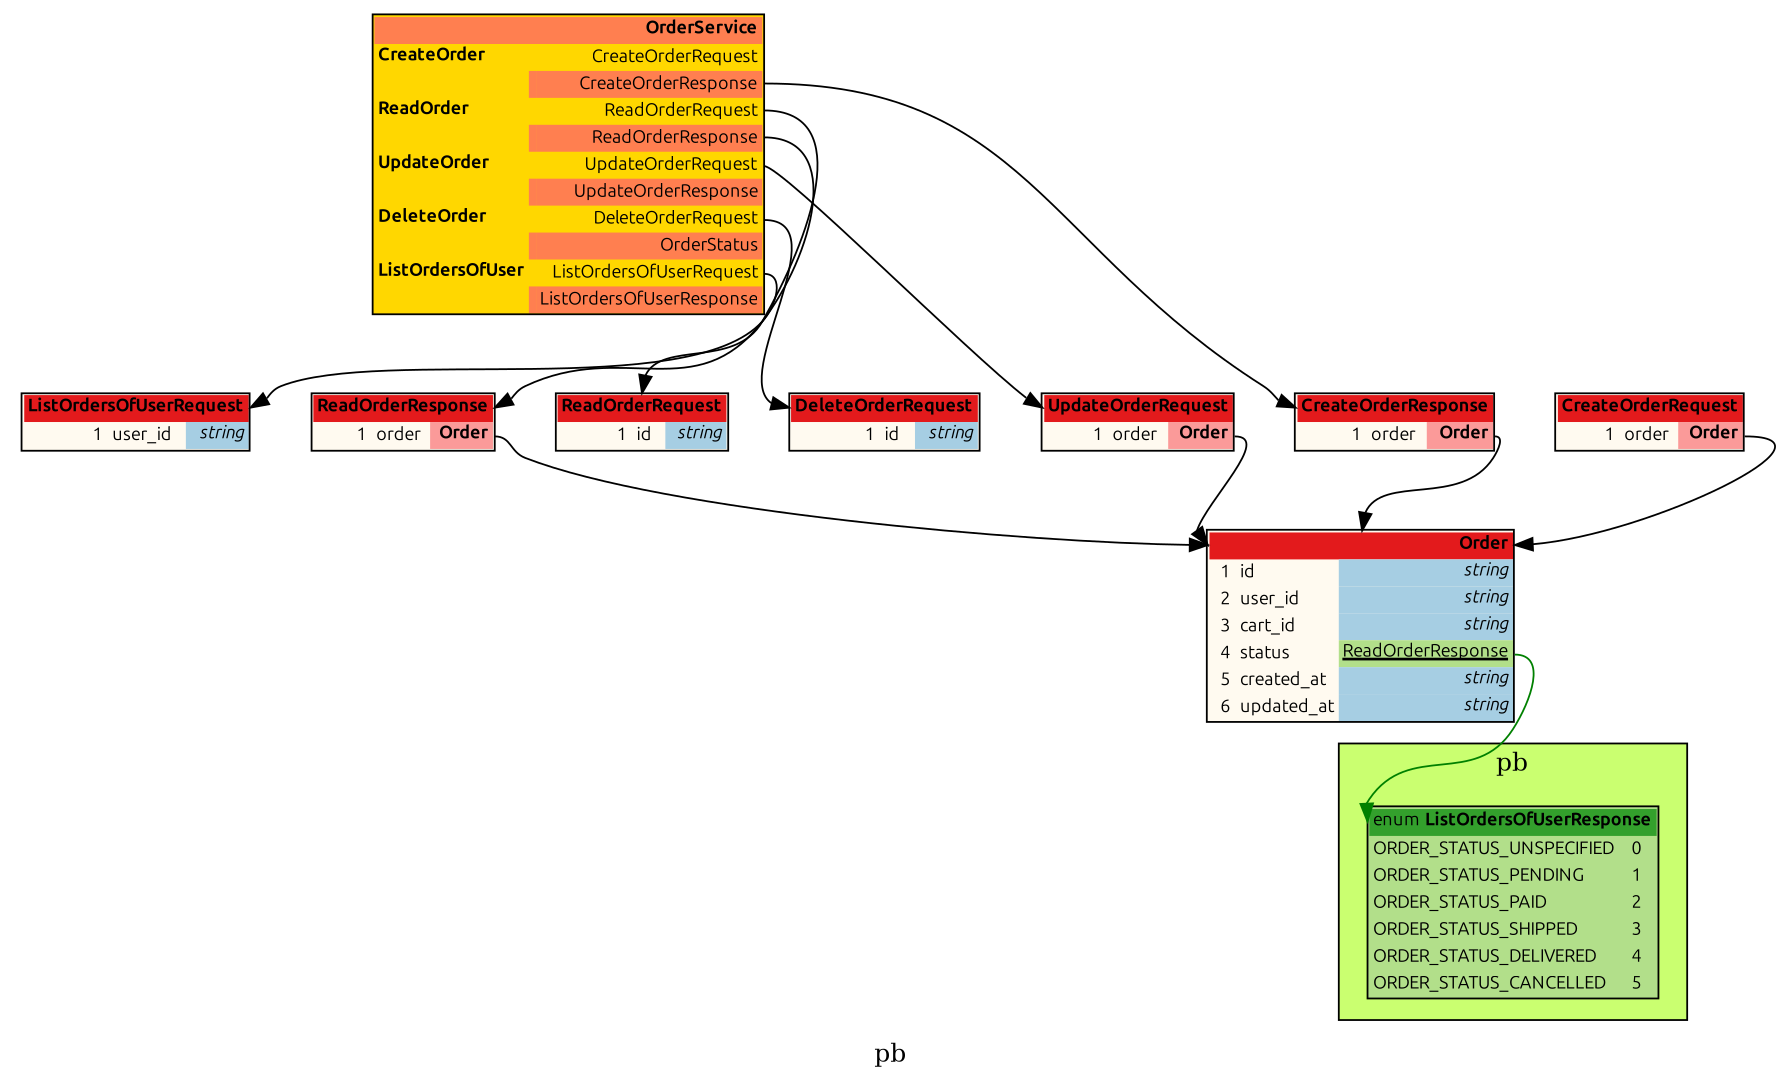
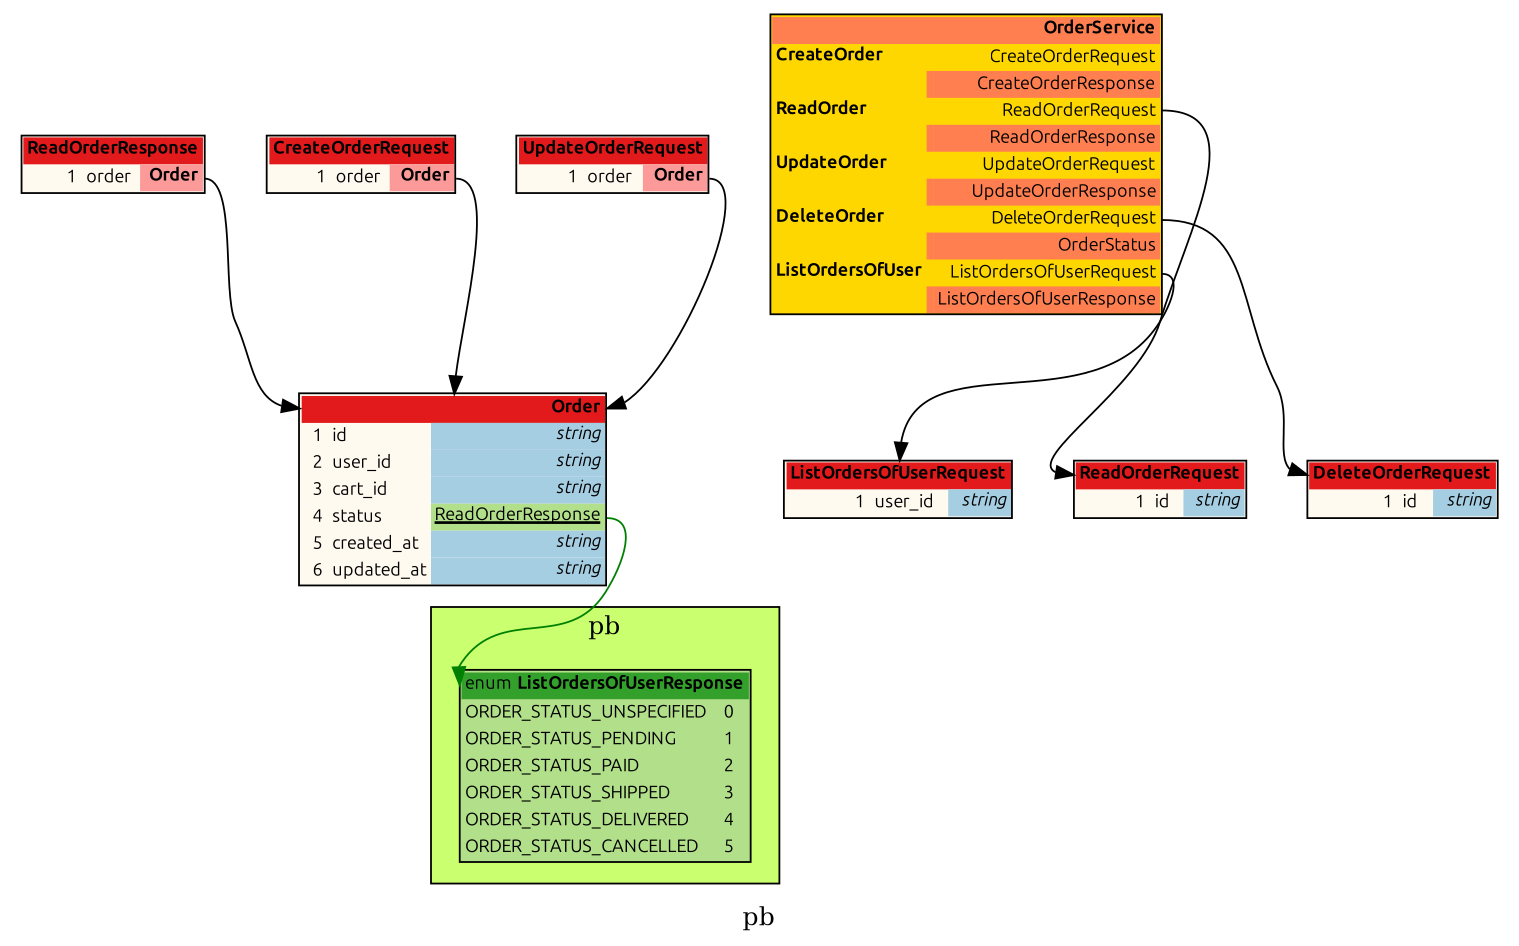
edge "OrderService" -> "UpdateOrderRequest": removed
edge "OrderService" -> "ReadOrderResponse": removed
node "CreateOrderResponse": removed
